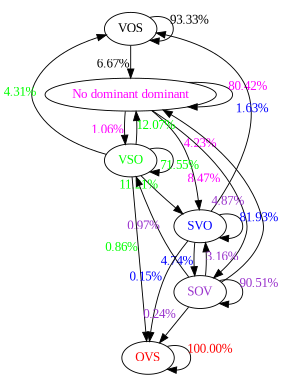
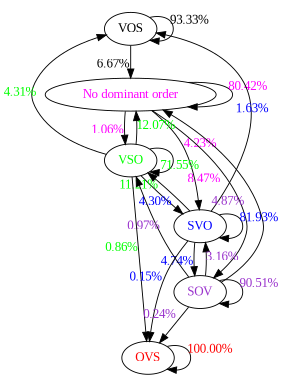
node "No dominant dominant": label "No dominant dominant" -> "No dominant order"
edge "SVO" -> "VSO": added, label "4.30%"
